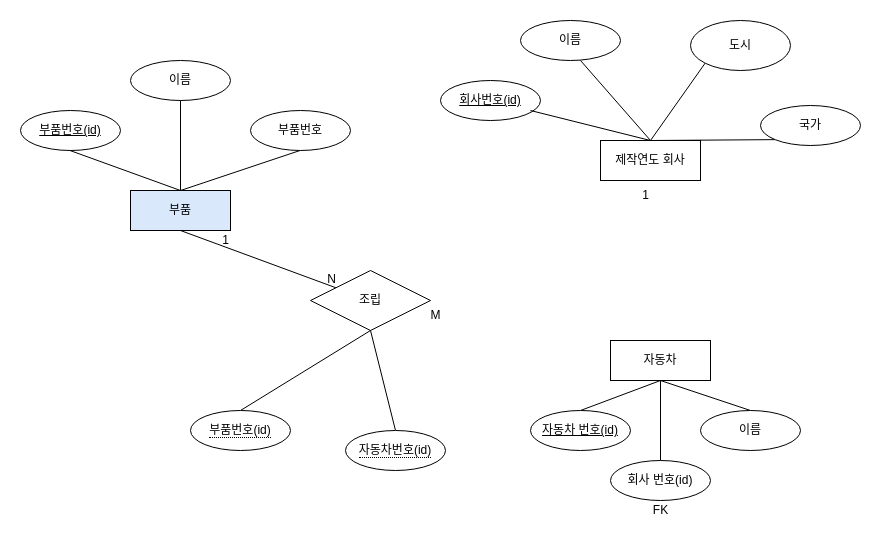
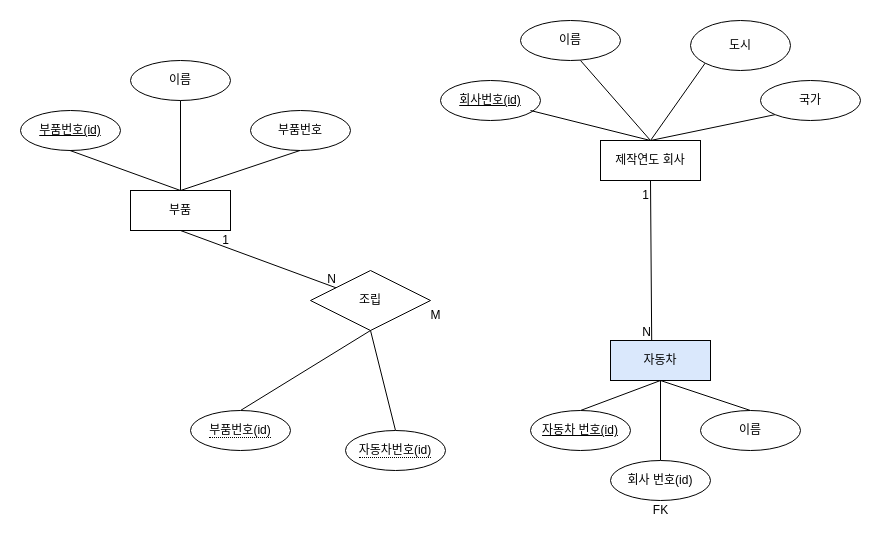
node "국가": moved (811, 126) -> (811, 101)
node "부품": fillcolor #dae8fc -> #ffffff
edge "제작연도 회사" -- "자동차": added, label "N"
node "자동차": fillcolor #ffffff -> #dae8fc
